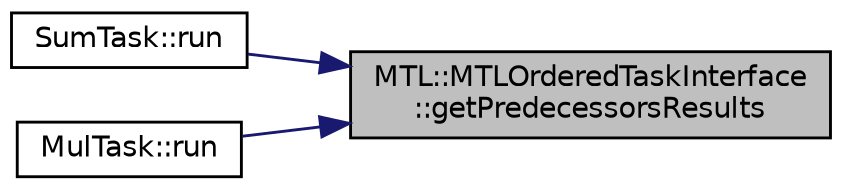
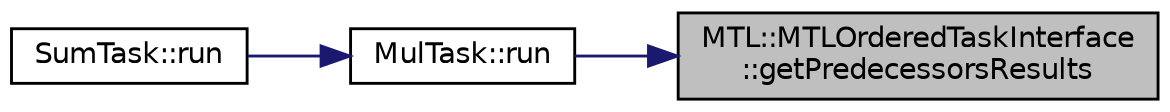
edge "SumTask::run" -> "MTL::MTLOrderedTaskInterface ::getPredecessorsResults": now "SumTask::run" -> "MulTask::run"
